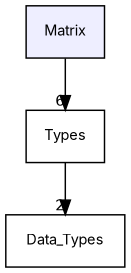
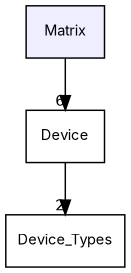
node "Types": label "Types" -> "Device"
node "Data_Types": label "Data_Types" -> "Device_Types"
